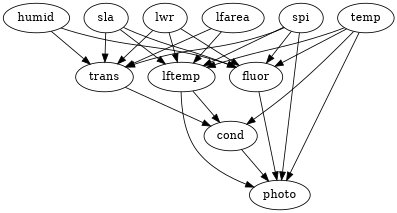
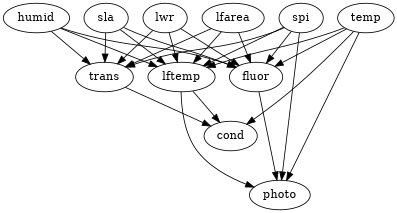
edge "humid" -> "lftemp": added
edge "lfarea" -> "fluor": added
edge "cond" -> "photo": removed
